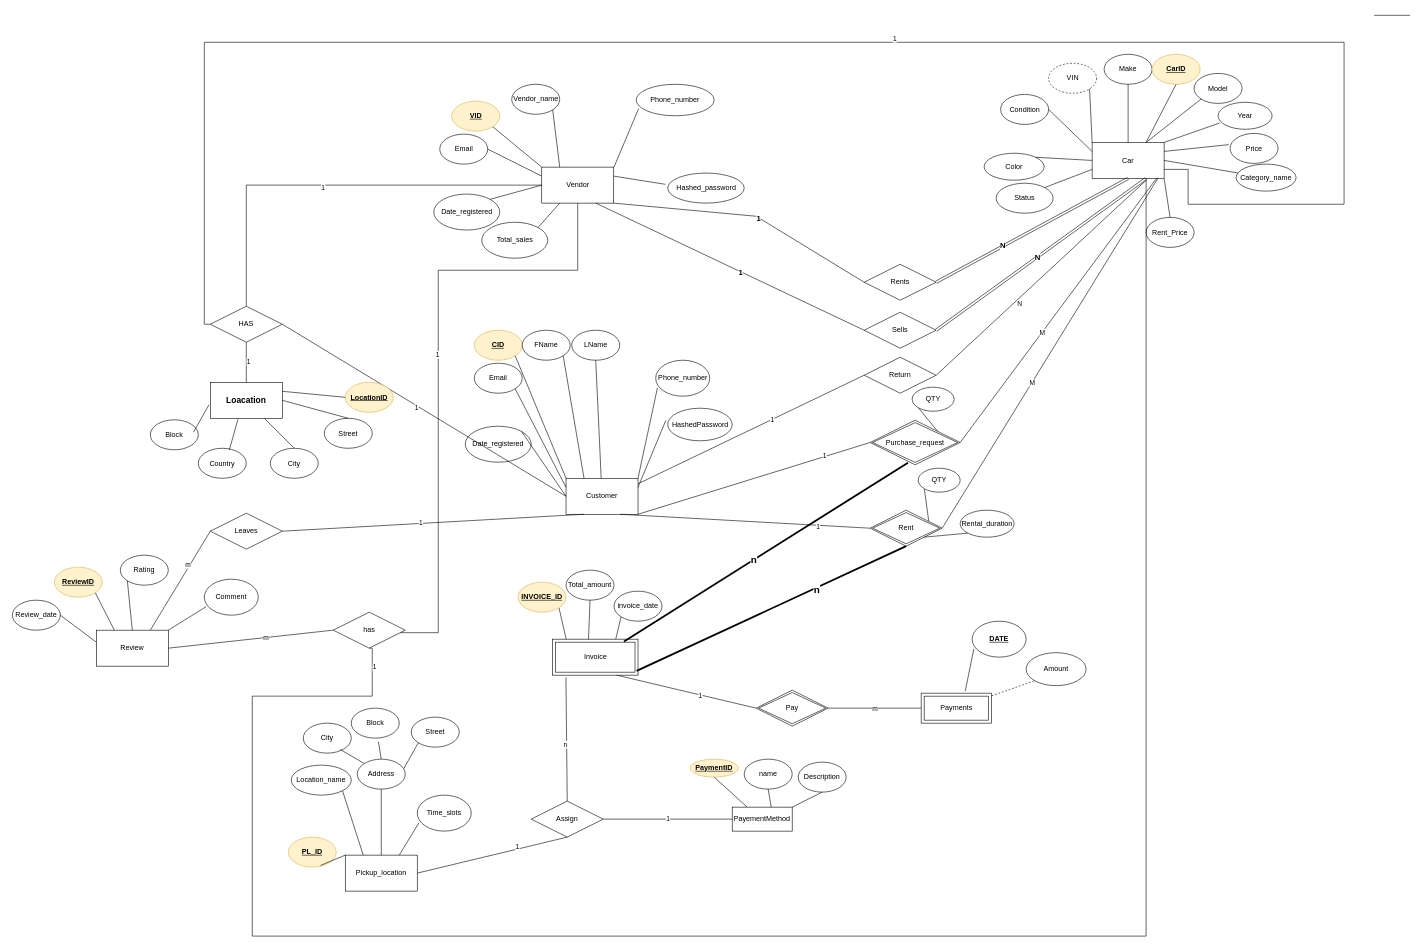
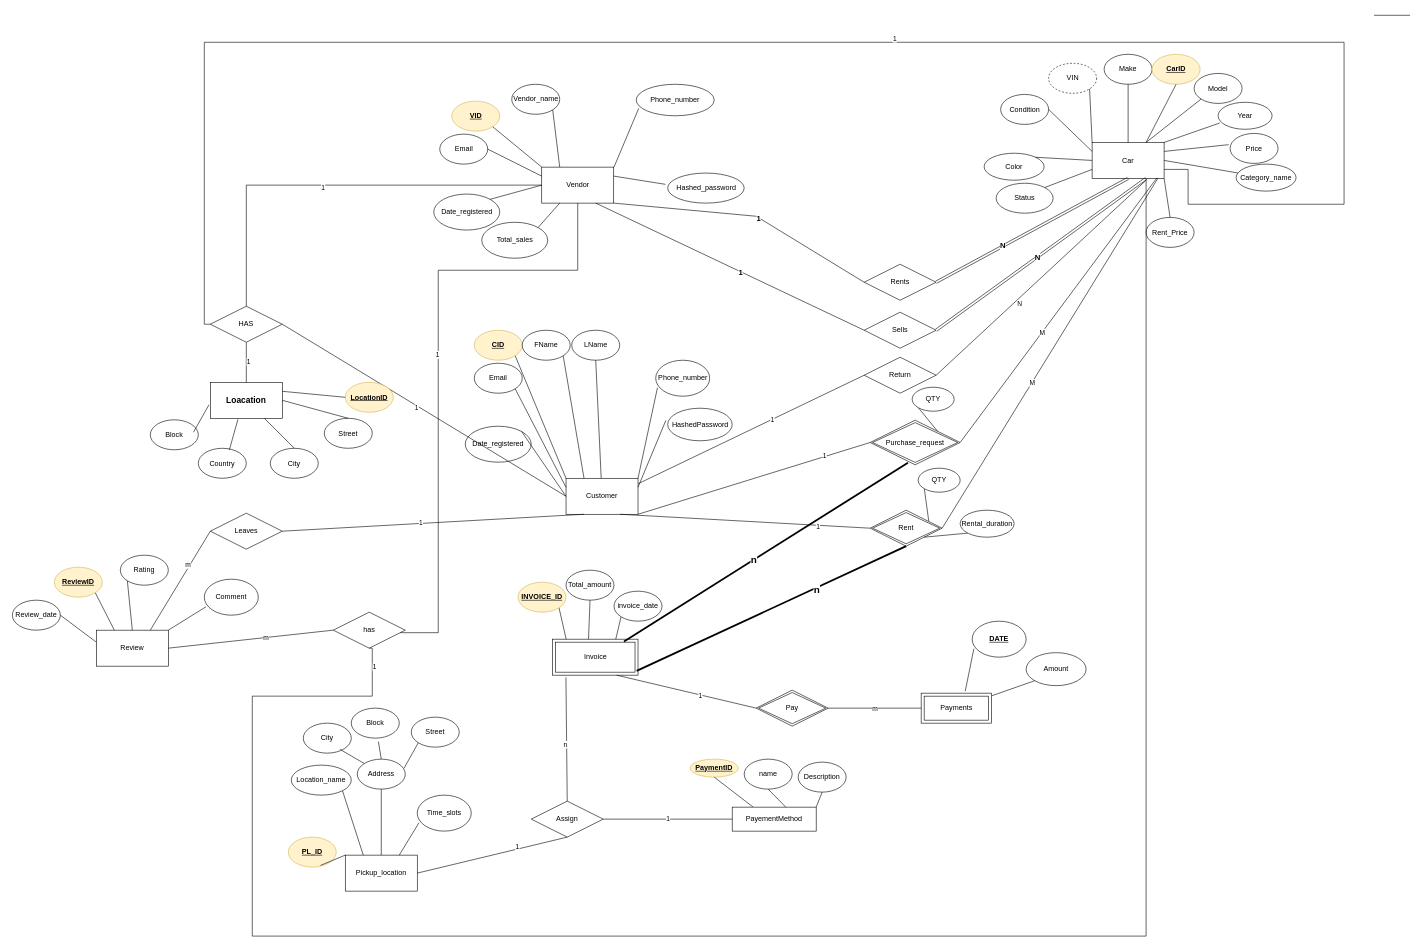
edge "Amount" -- "Payments": style dashed -> solid
node "PayementMethod": size 60x24 -> 84x24
